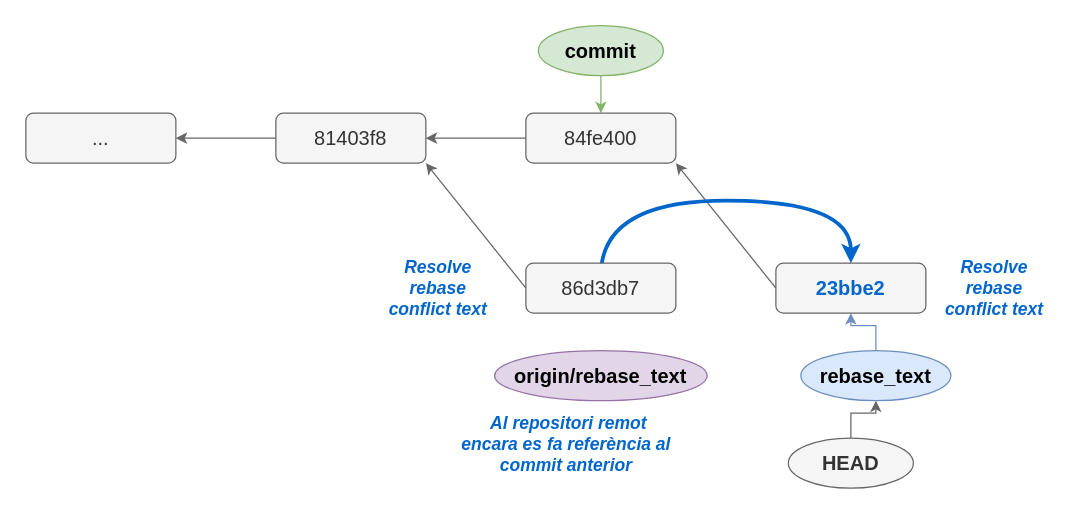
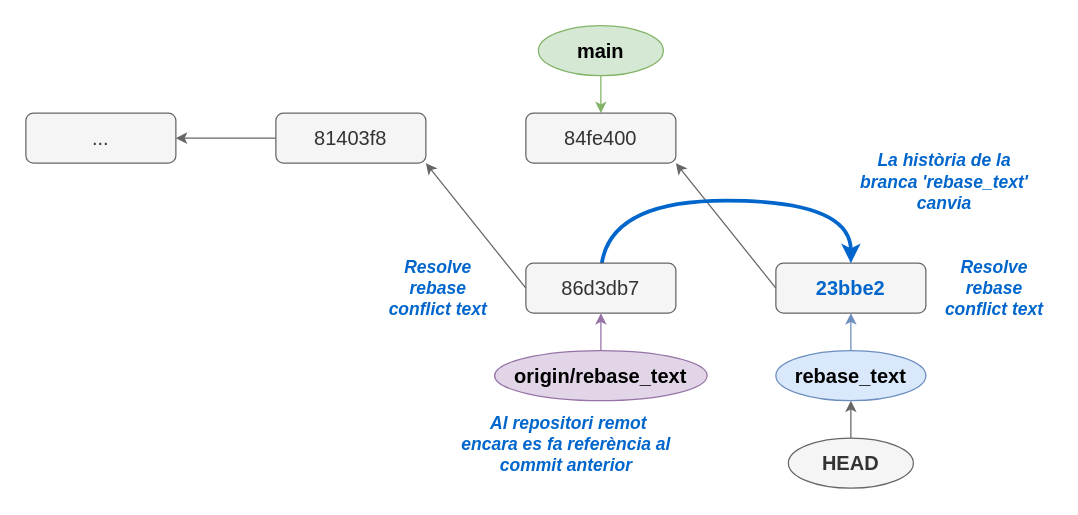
node "commit": label "commit" -> "main"
edge "84fe400" -> "81403f8": removed
node "La història de la branca 'rebase_text' canvia": added
edge "origin/rebase_text" -> "86d3db7": added
node "rebase_text": moved (876, 376) -> (851, 376)
